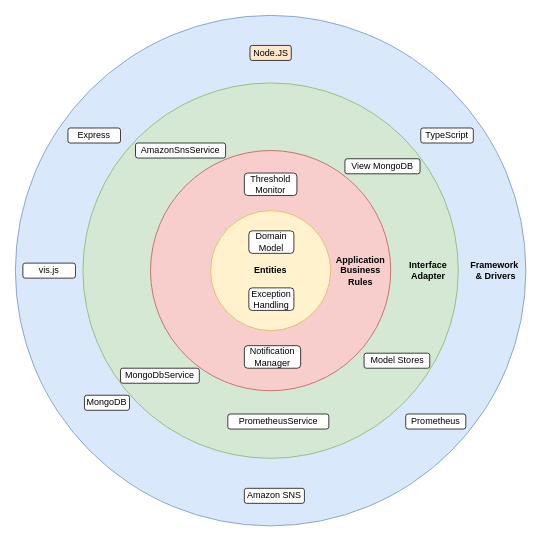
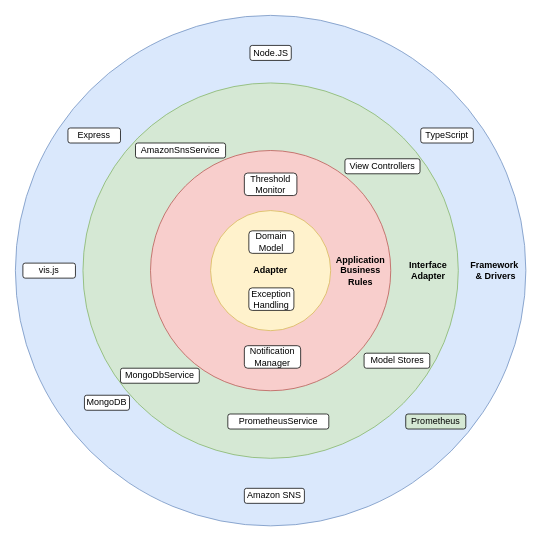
node "Node.JS": fillcolor #ffe6cc -> #ffffff
node "View MongoDB": label "View MongoDB" -> "View Controllers"
node "Entities": label "Entities" -> "Adapter"
node "Prometheus": fillcolor #ffffff -> #d5e8d4
